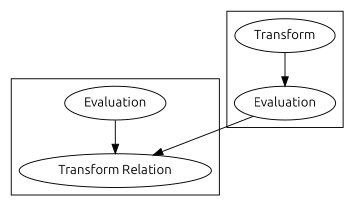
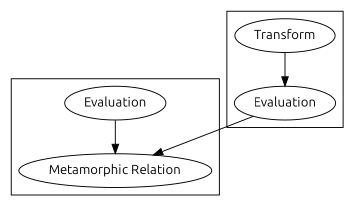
node "Transform Relation": label "Transform Relation" -> "Metamorphic Relation"
